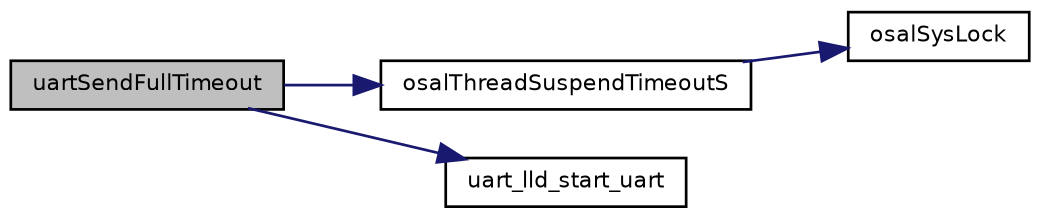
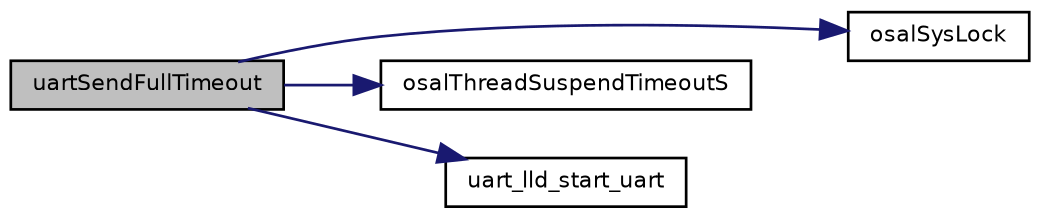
edge "osalThreadSuspendTimeoutS" -> "osalSysLock": now "uartSendFullTimeout" -> "osalSysLock"
